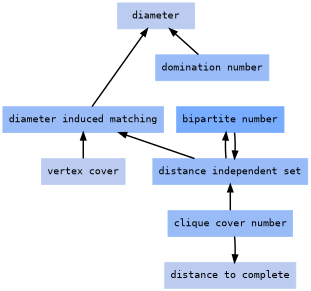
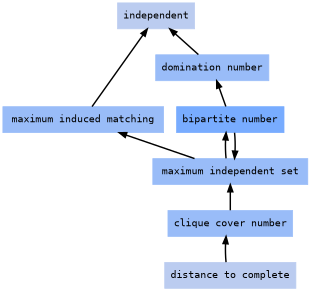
node "diameter": label "diameter" -> "independent"
edge "bipartite number" -> "domination number": added
node "diameter induced matching": label "diameter induced matching" -> "maximum induced matching"
node "vertex cover": removed
node "distance independent set": label "distance independent set" -> "maximum independent set"
edge "clique cover number" -> "distance to complete": reversed
